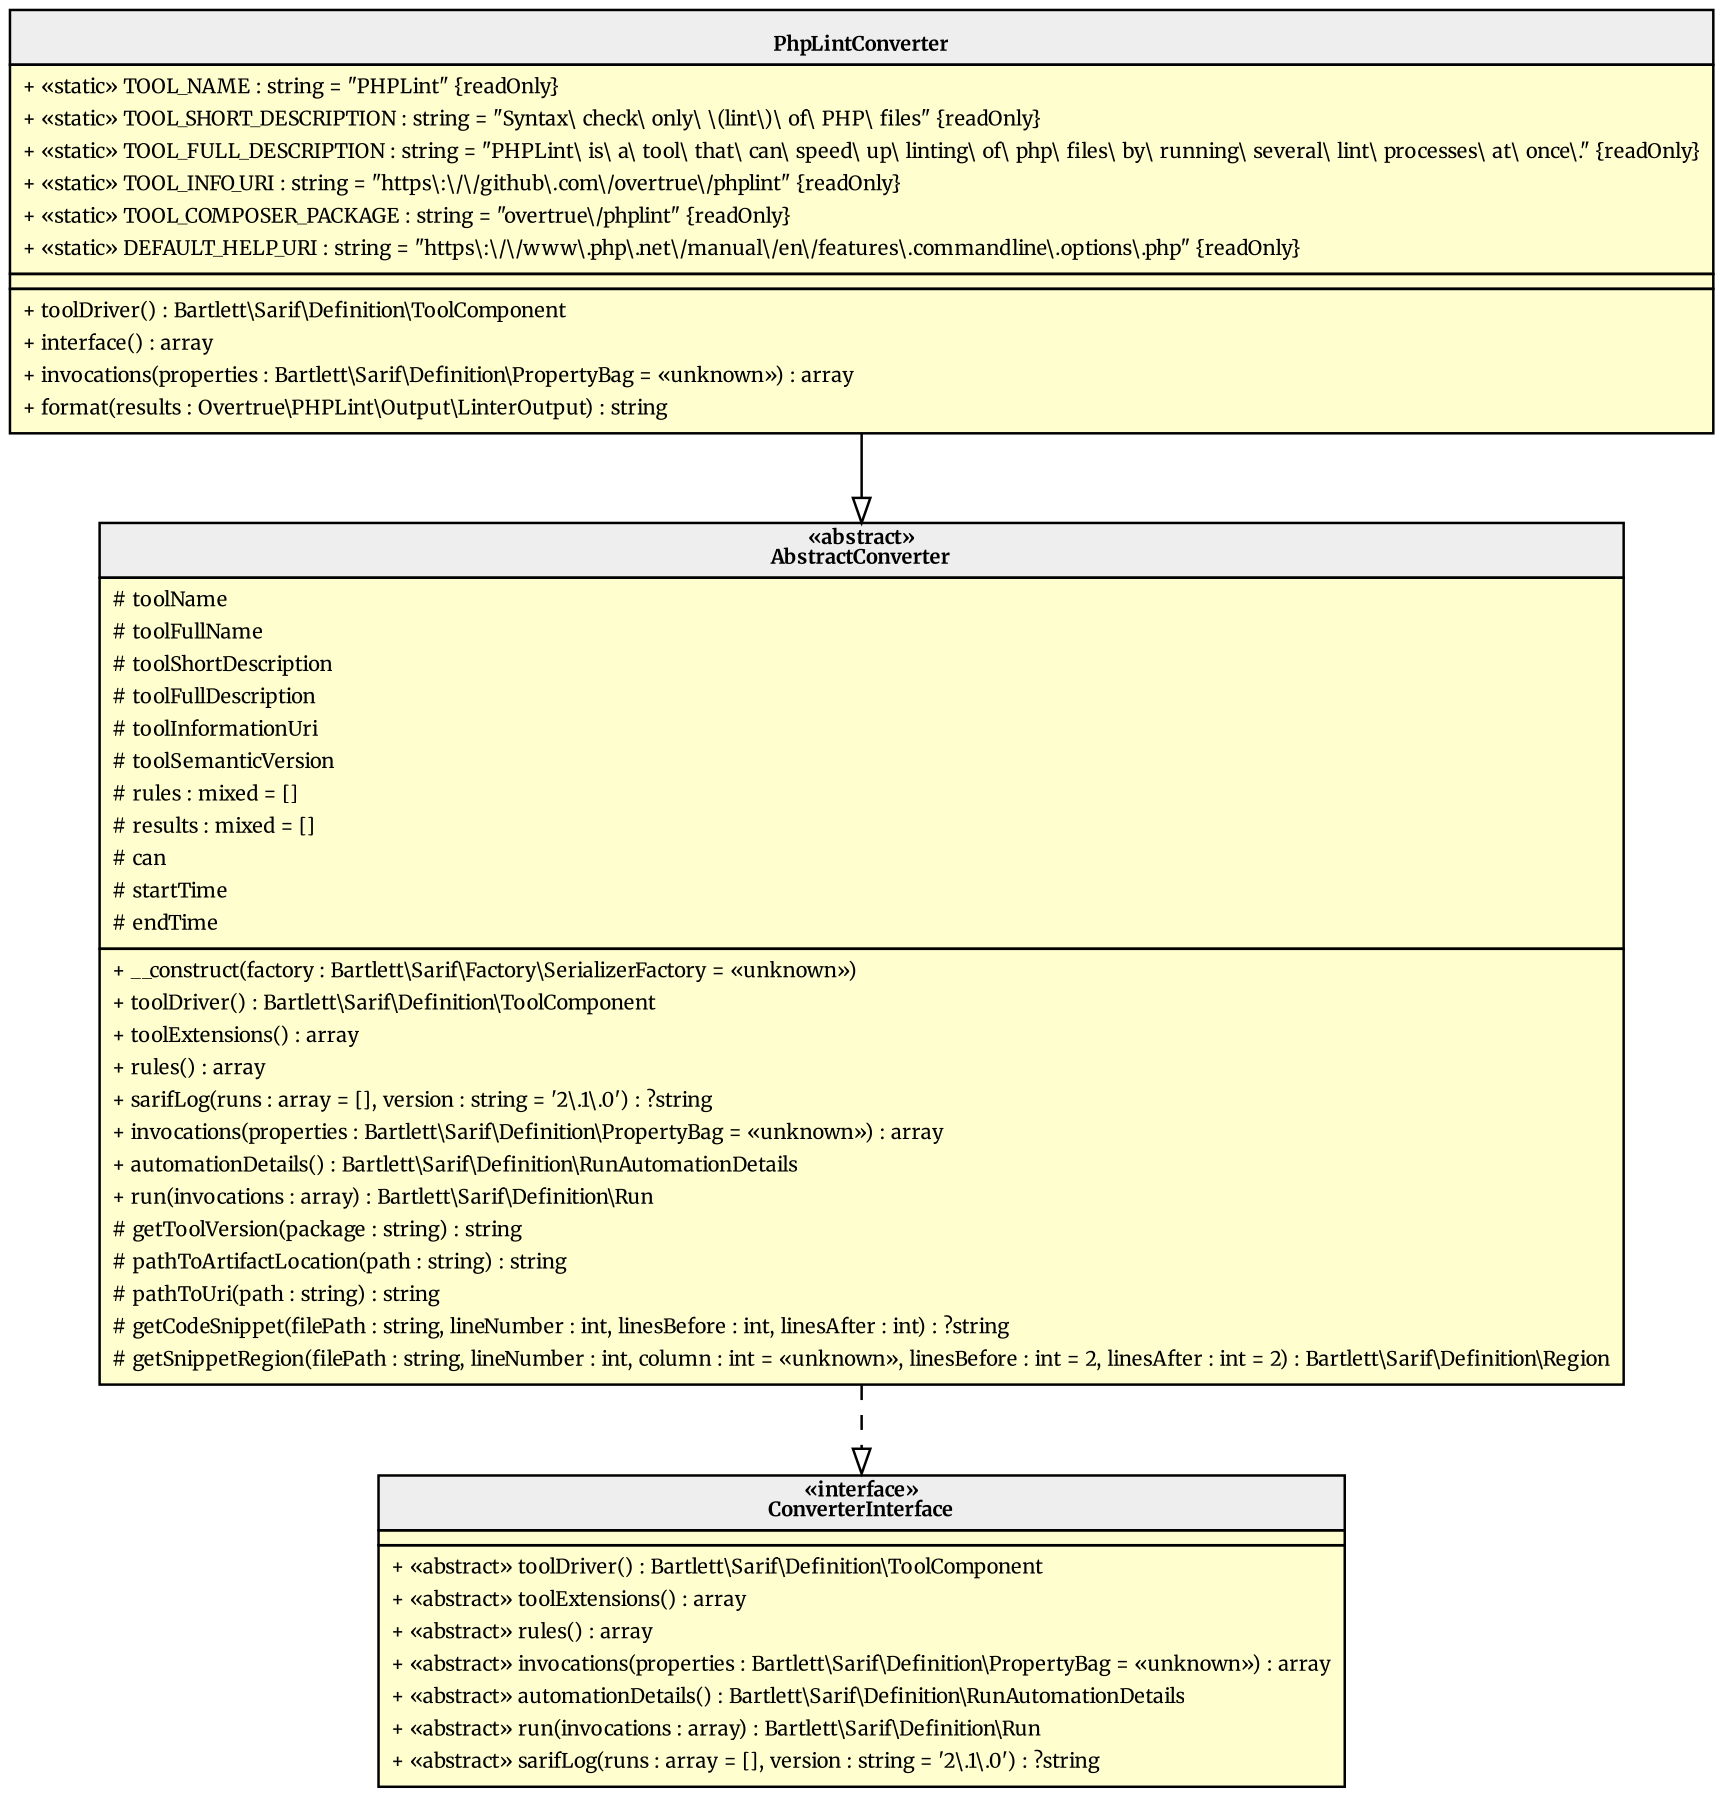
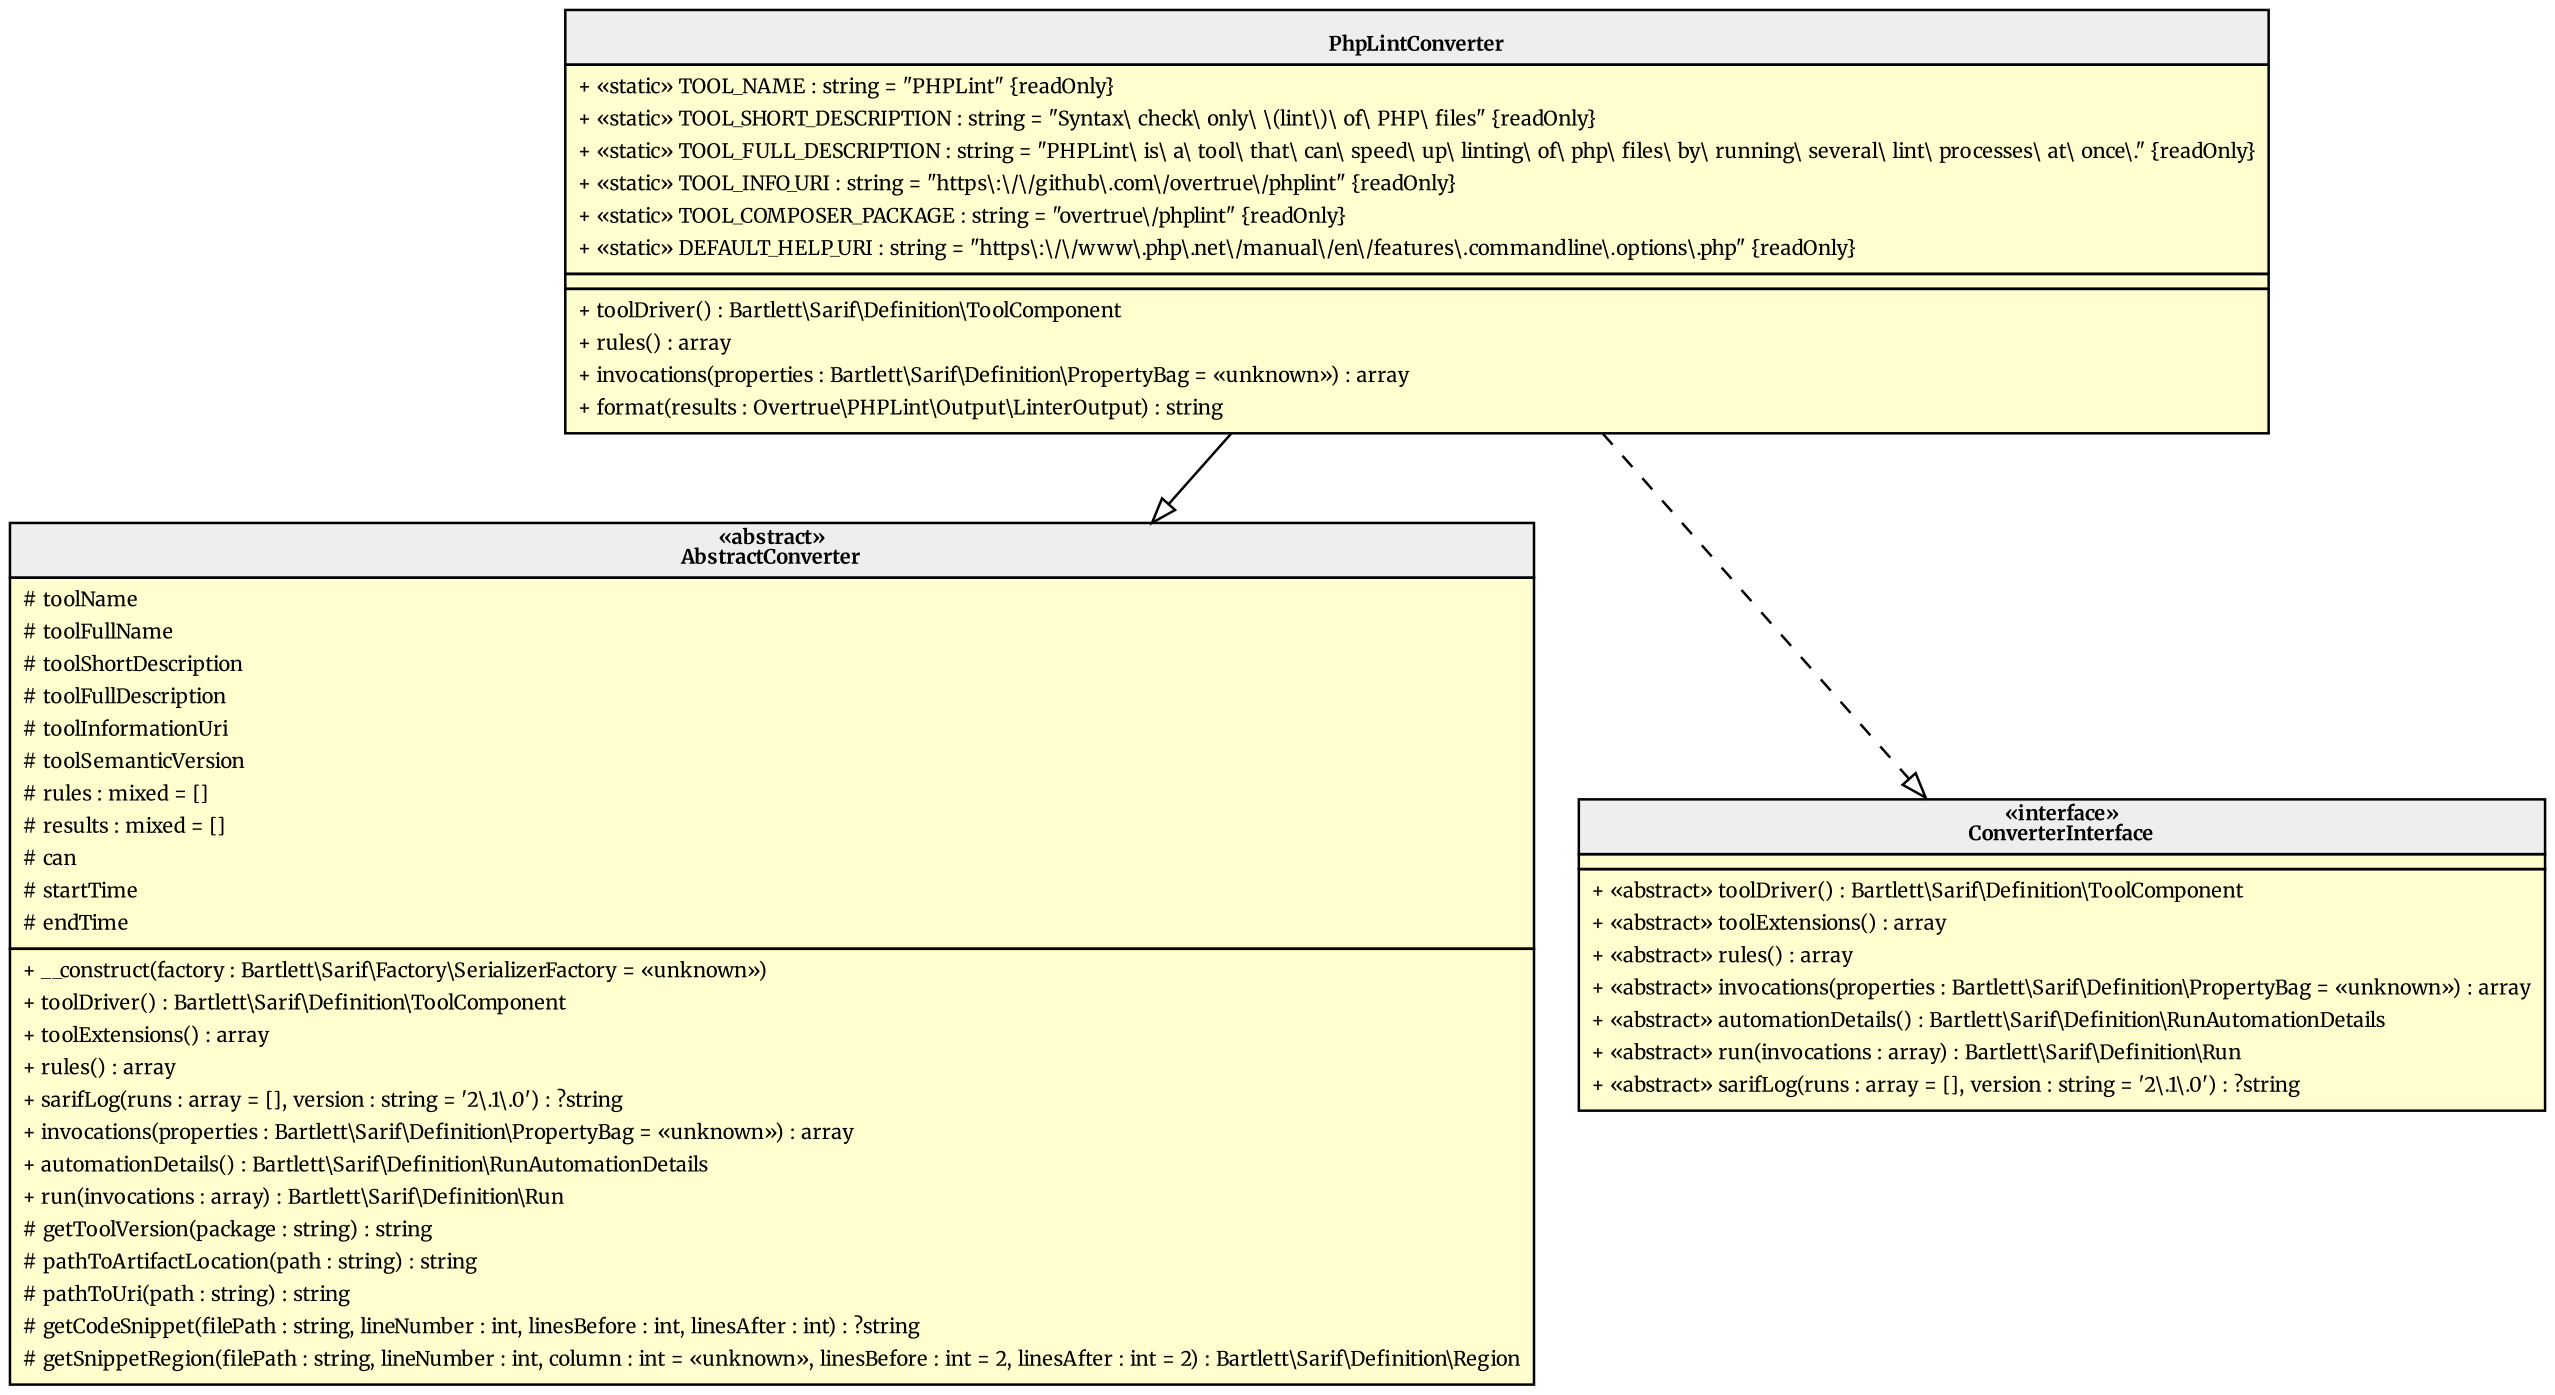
node "PhpLintConverter": text "+ interface() : array" -> "+ rules() : array"
edge "AbstractConverter" -> "ConverterInterface": now "PhpLintConverter" -> "ConverterInterface"
